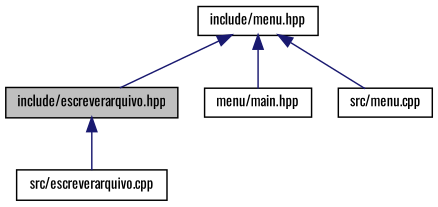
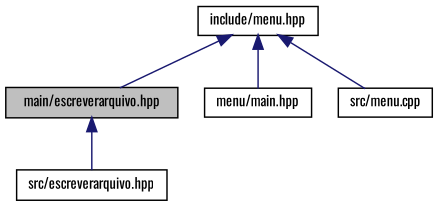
node "include/escreverarquivo.hpp": label "include/escreverarquivo.hpp" -> "main/escreverarquivo.hpp"
node "src/escreverarquivo.cpp": label "src/escreverarquivo.cpp" -> "src/escreverarquivo.hpp"
